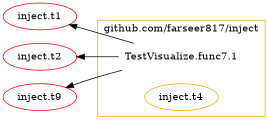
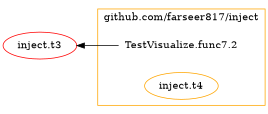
node "inject.t1": removed
node "inject.t2": removed
node "TestVisualize.func7.1": label "TestVisualize.func7.1" -> "TestVisualize.func7.2"
node "inject.t9": label "inject.t9" -> "inject.t3"
